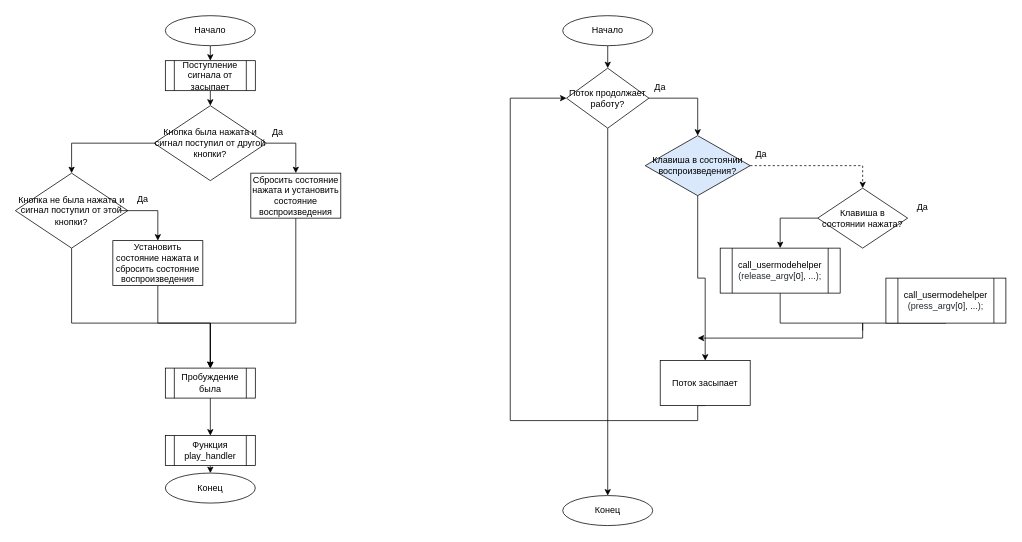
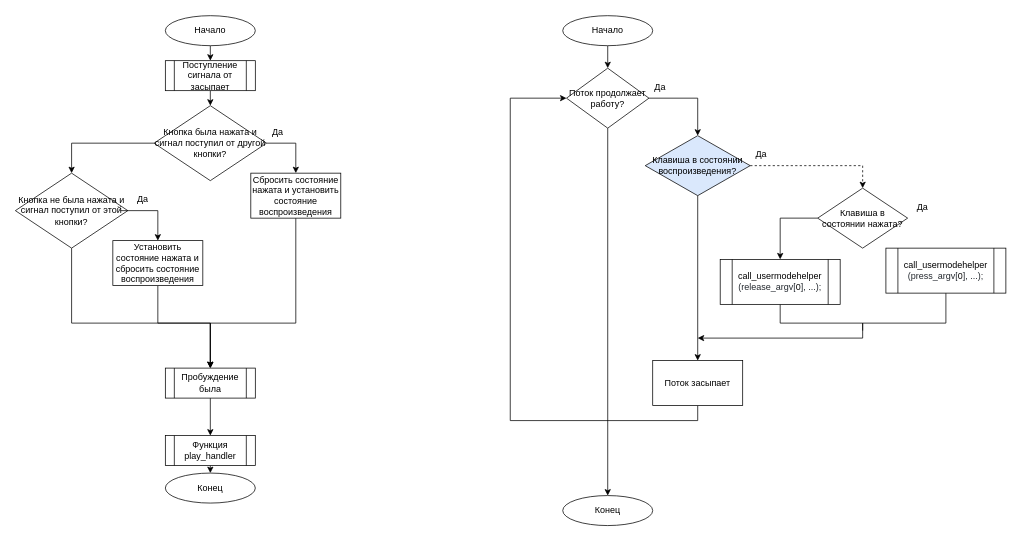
node "call_usermodehelper (release_argv[0], ...);": moved (780, 270) -> (780, 282)
node "call_usermodehelper (press_argv[0], ...);": moved (946, 300) -> (946, 270)
node "Поток засыпает": moved (705, 383) -> (698, 383)
